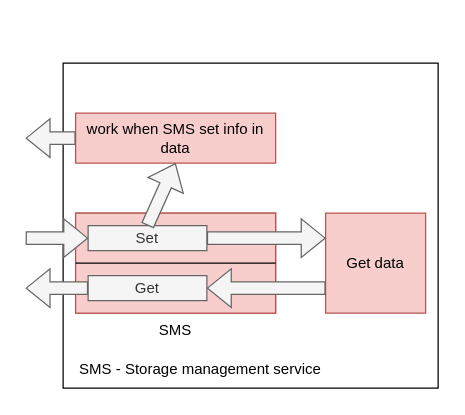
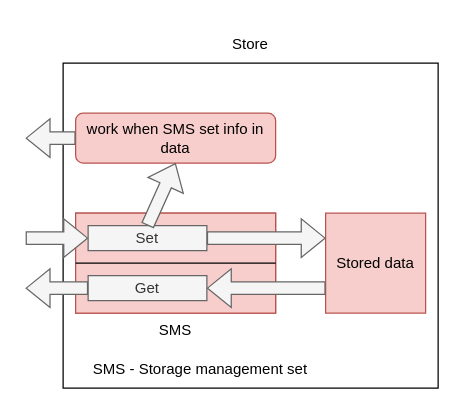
node "Store": added
node "work when SMS set info in data": shape rectangle -> rounded rectangle
node "Get data": label "Get data" -> "Stored data"
node "SMS - Storage management service": label "SMS - Storage management service" -> "SMS - Storage management set"
